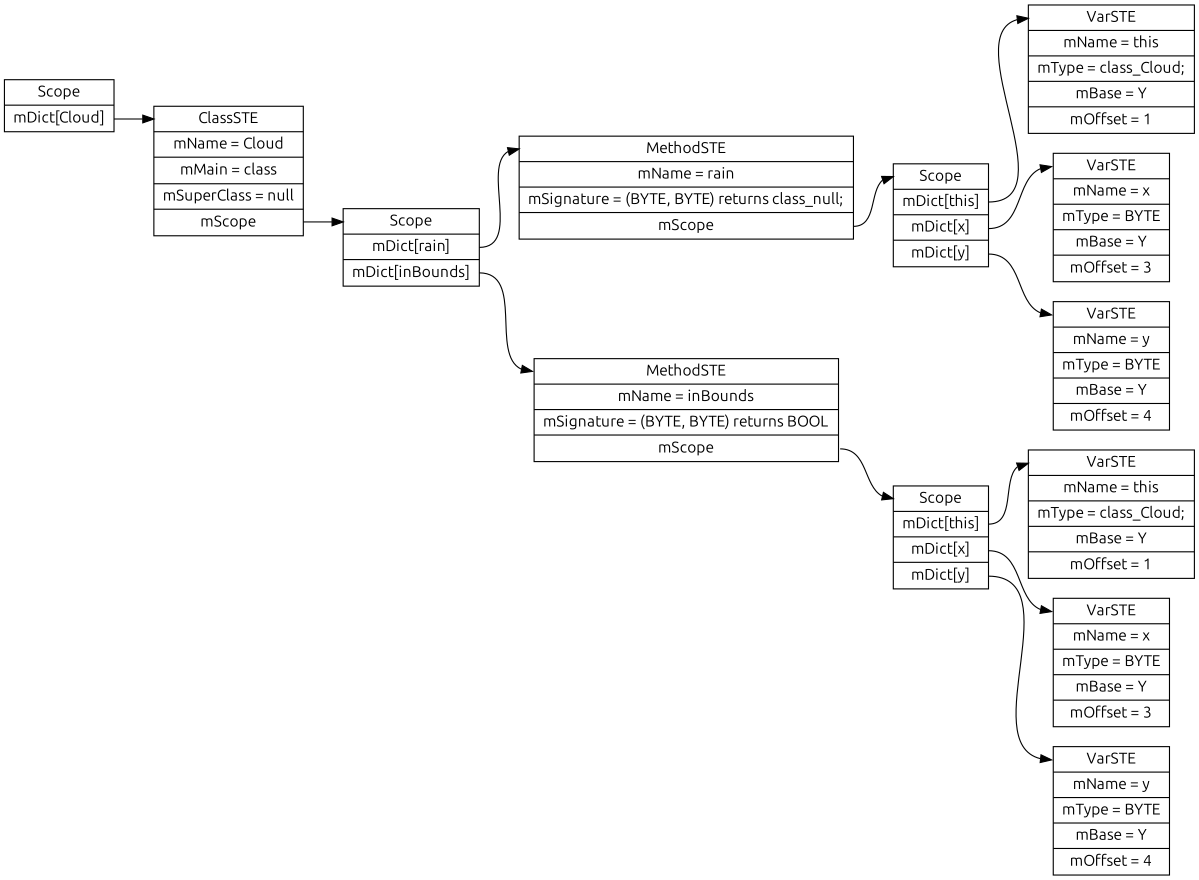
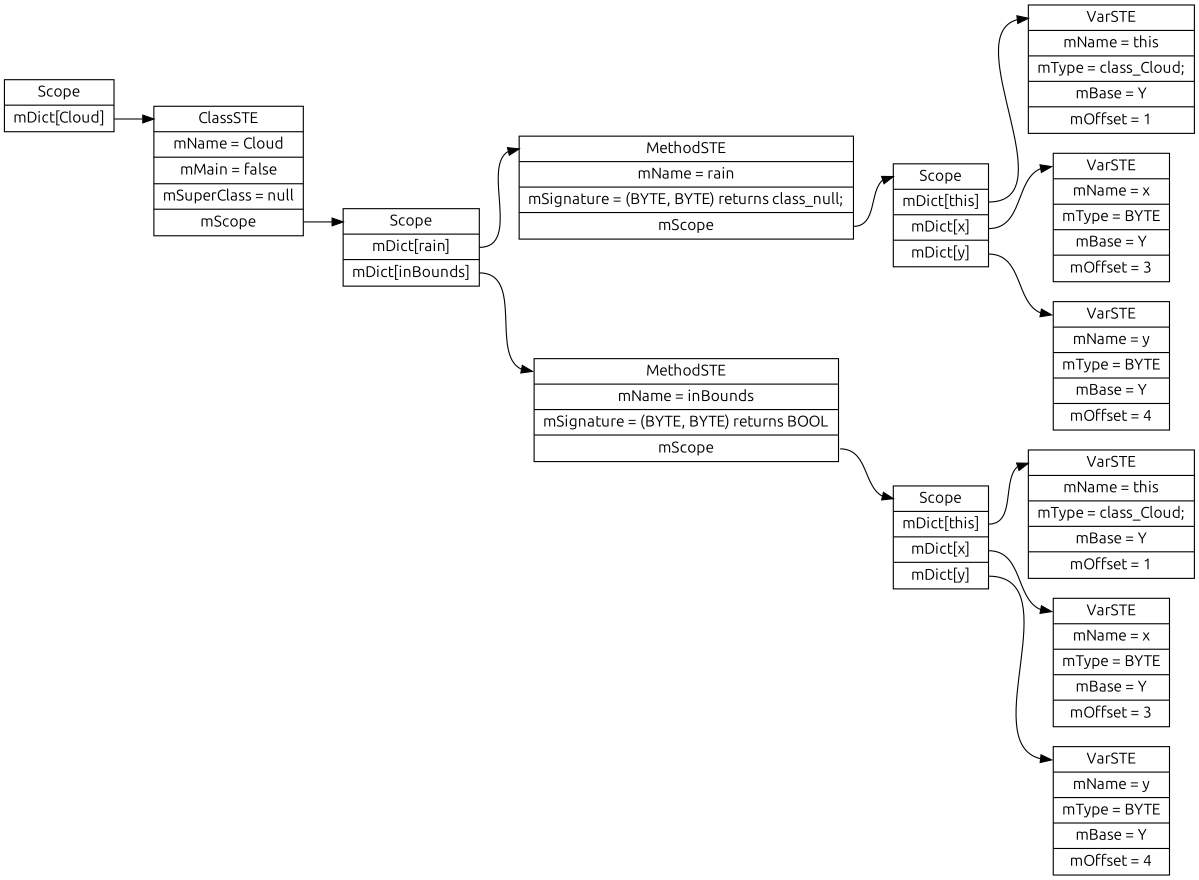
node "ClassSTE": text "mMain = class" -> "mMain = false"
